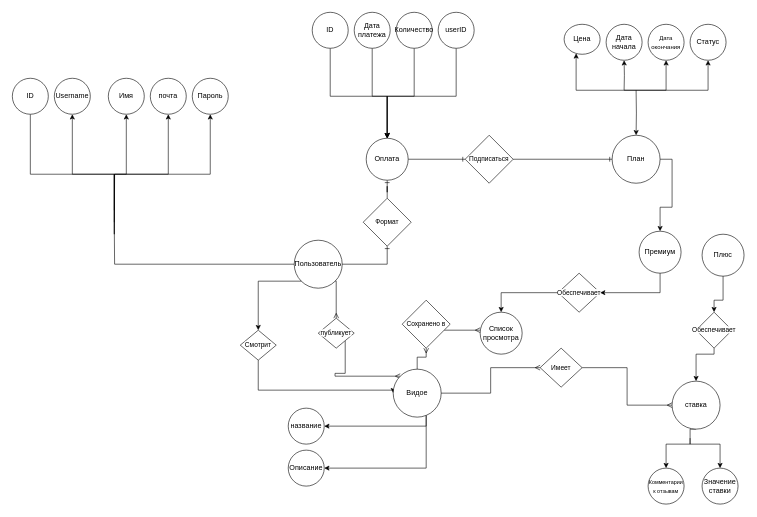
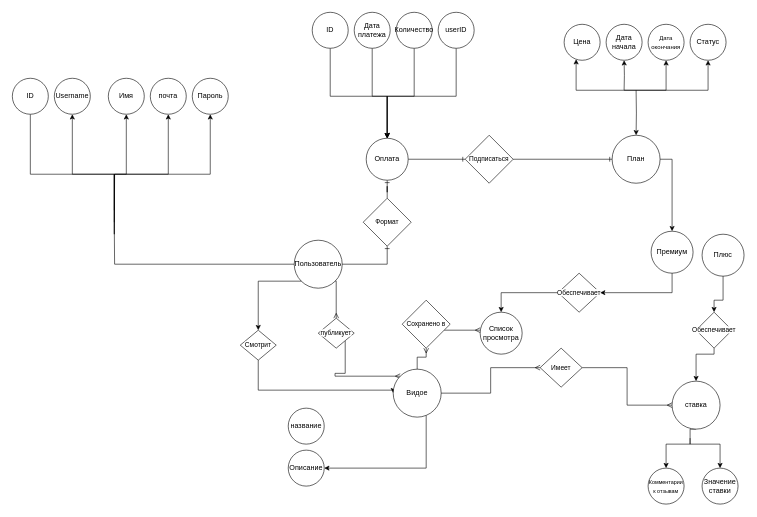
node "Цена": size 36x30 -> 36x36
node "Премиум": moved (660, 252) -> (672, 252)
edge "Видое" -> "название": removed
